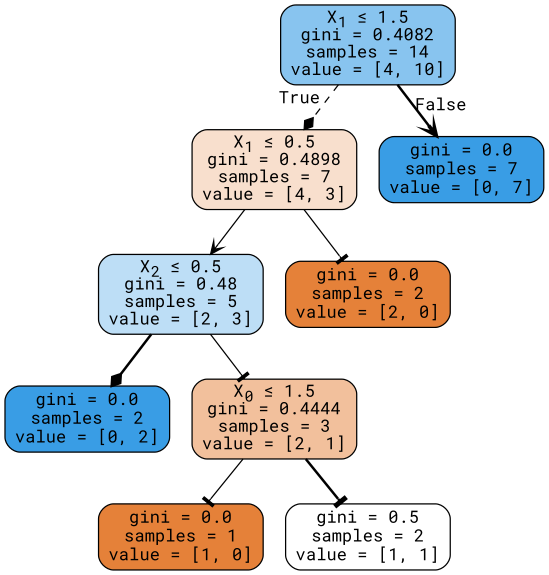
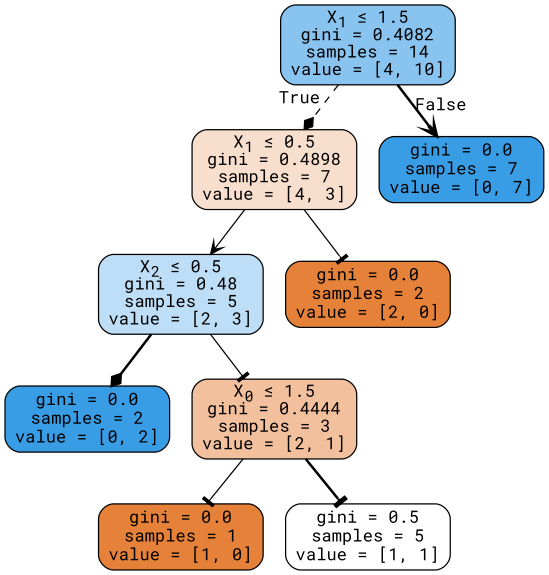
node "gini = 0.5": text "samples = 2" -> "samples = 5"
